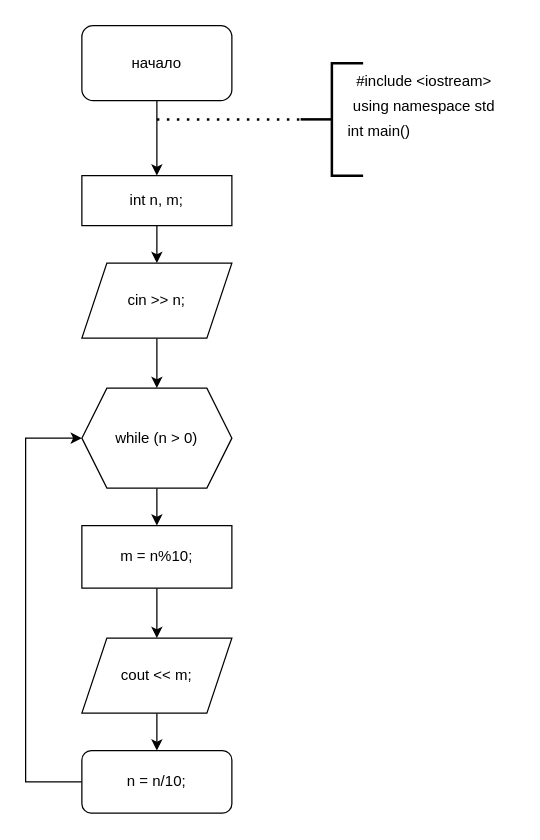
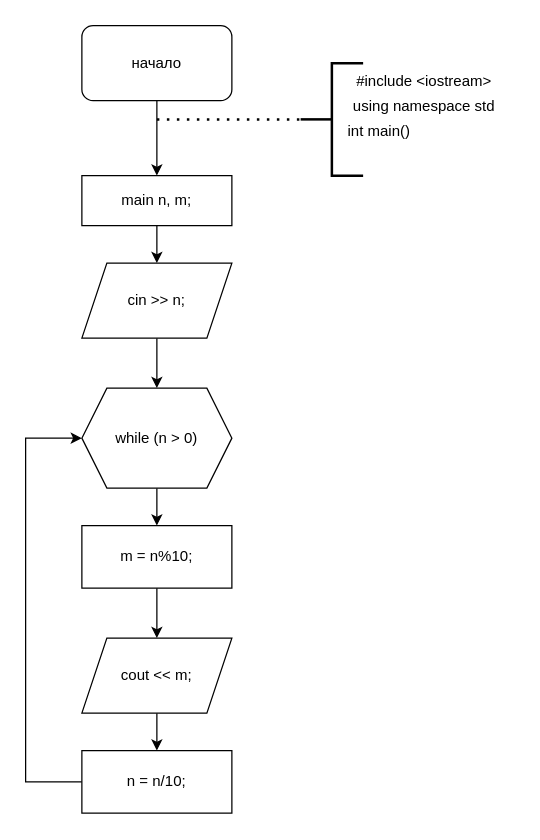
node "int n, m;": label "int n, m;" -> "main n, m;"
node "n = n/10;": shape rounded rectangle -> rectangle
